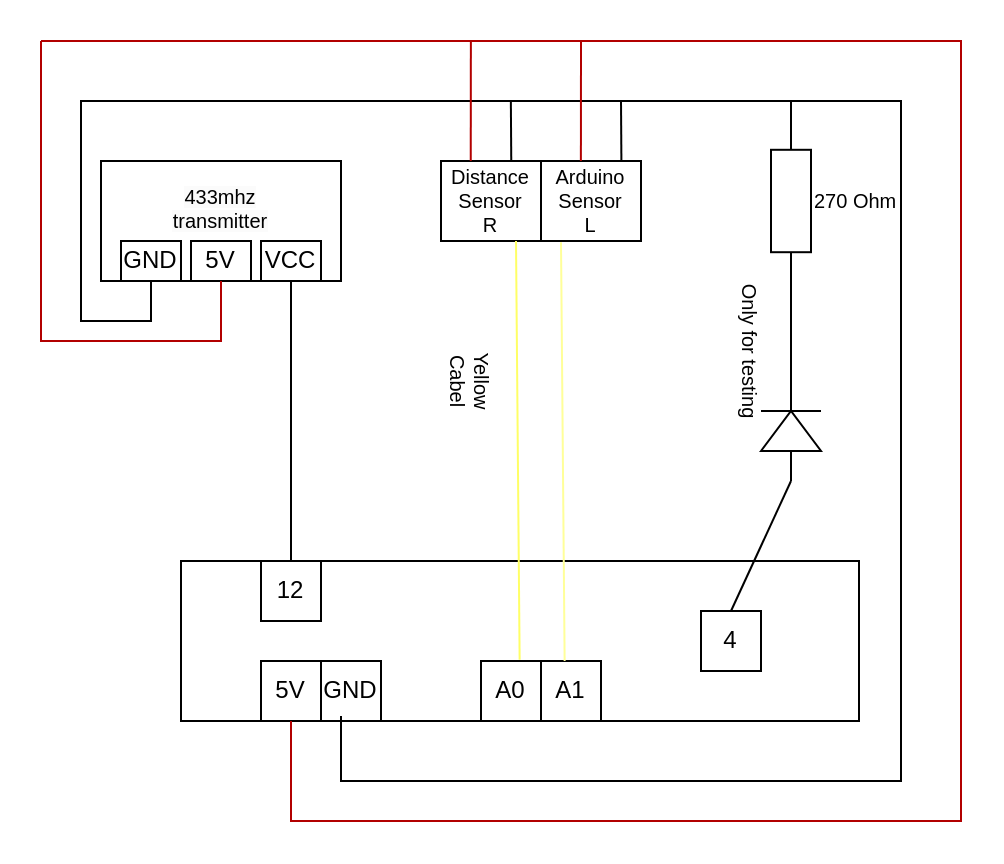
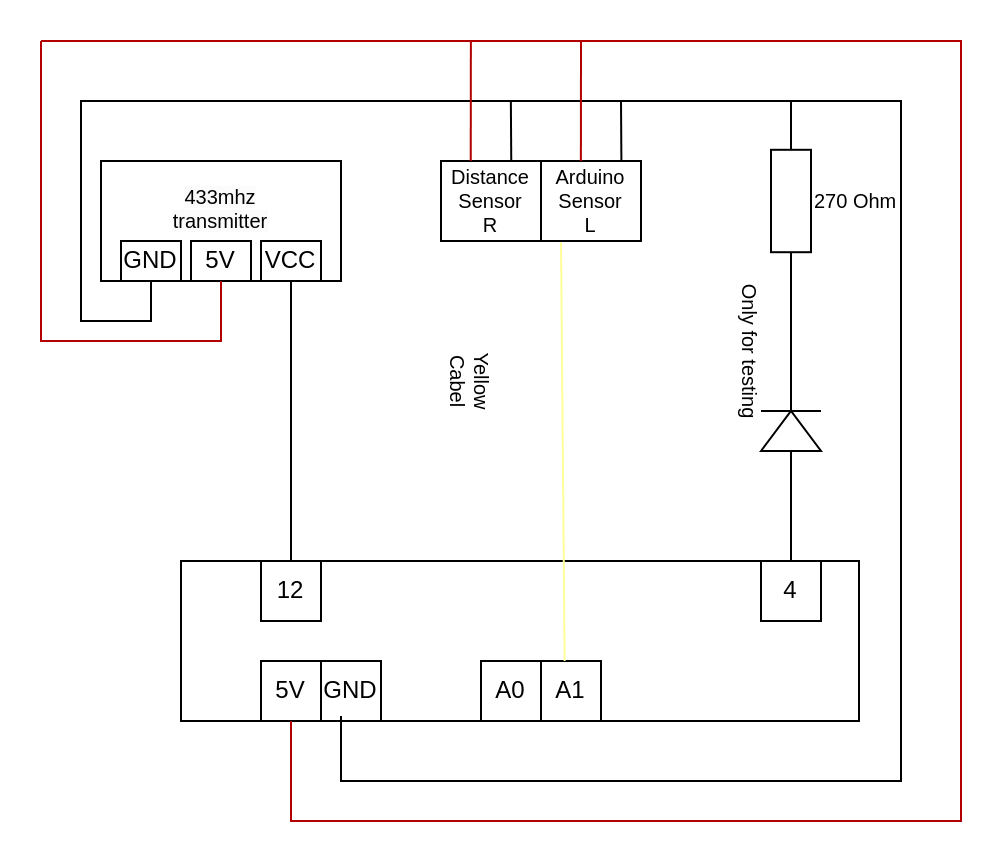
edge "Distance Sensor R" -- "A0": removed
node "4": moved (731, 641) -> (791, 591)
